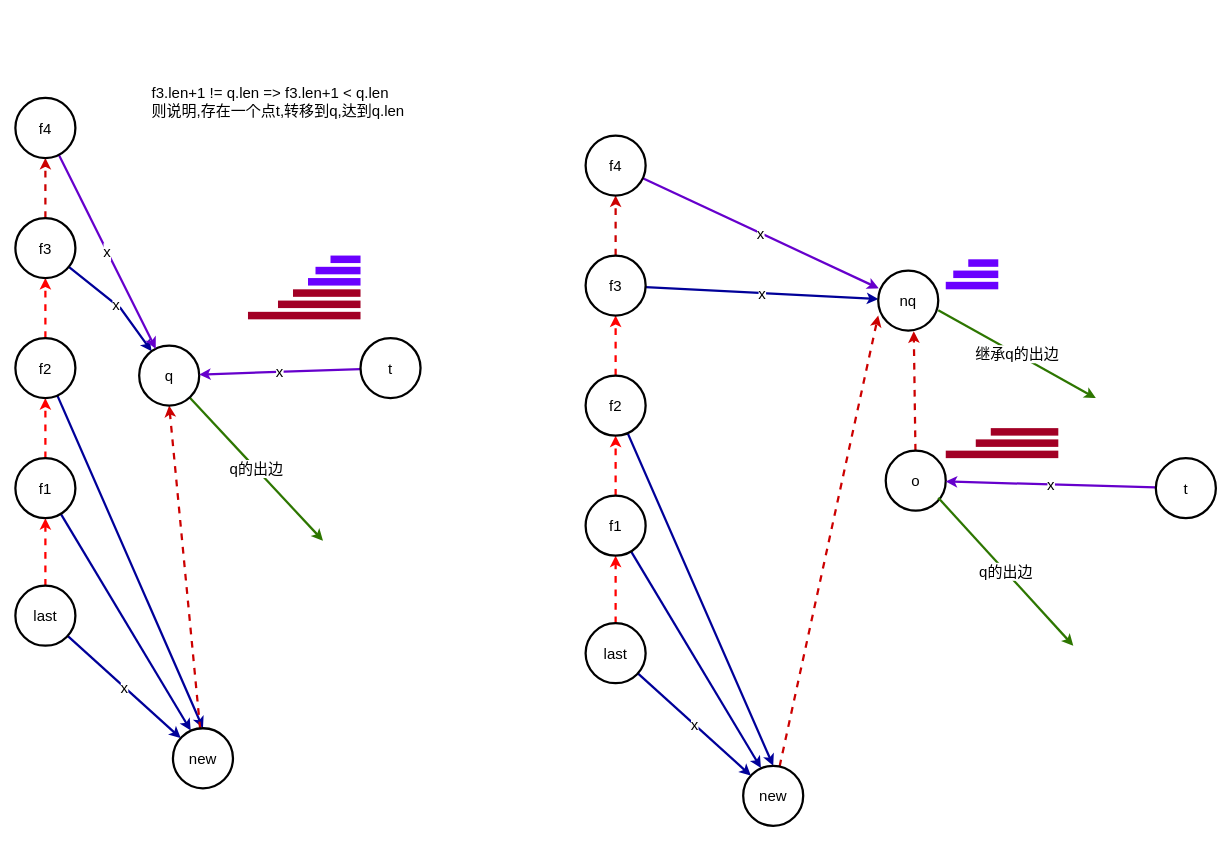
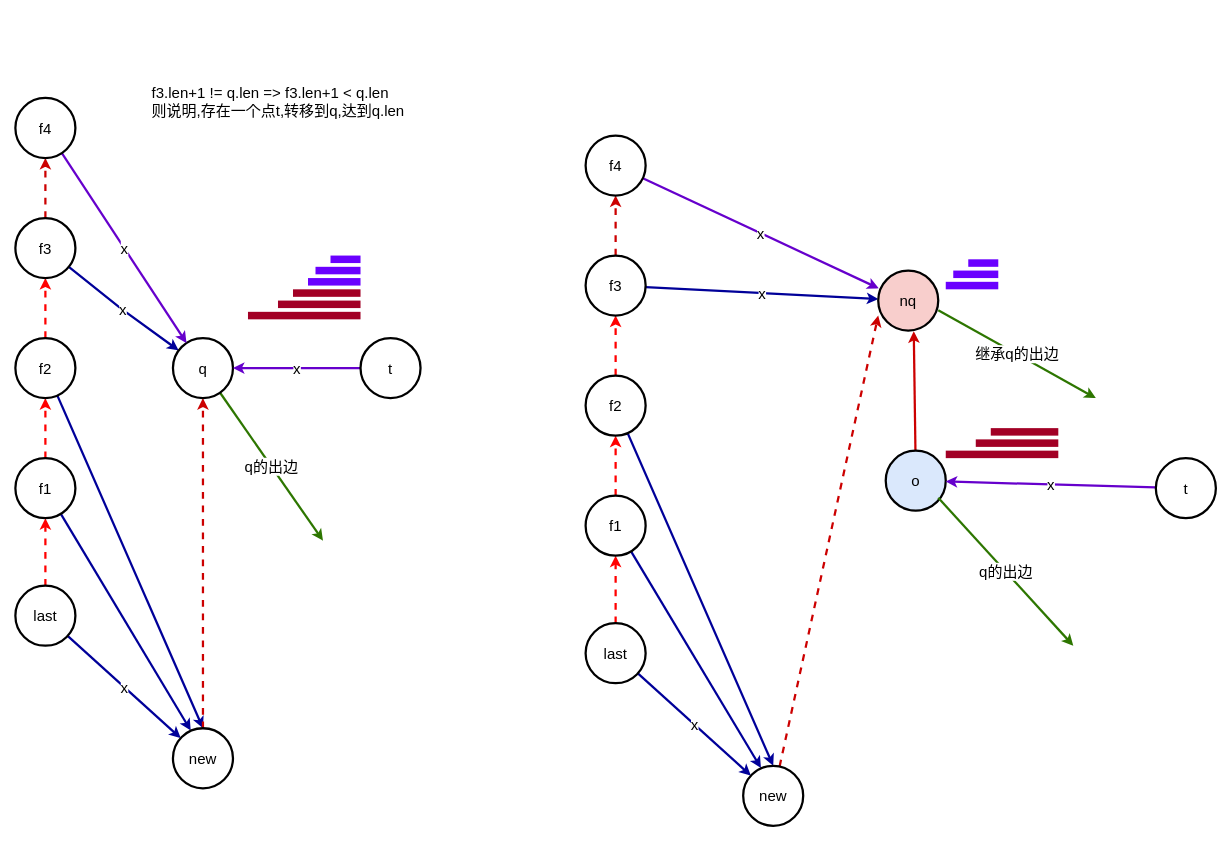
node "nq": fillcolor #ffffff -> #f8cecc
node "q": moved (169, 375) -> (203, 368)
edge "o" -> "nq": style dashed -> solid
node "o": fillcolor #ffffff -> #dae8fc
